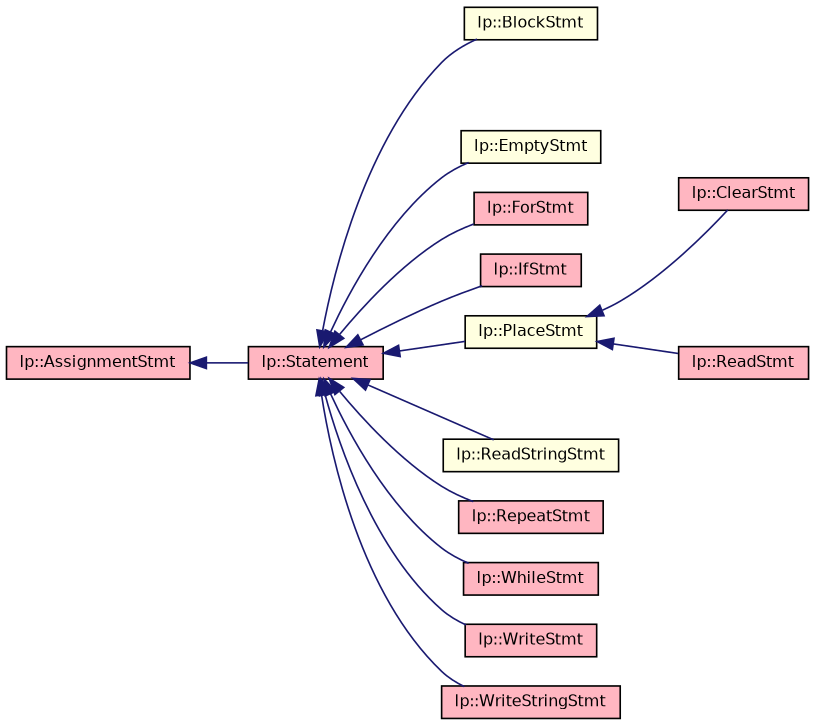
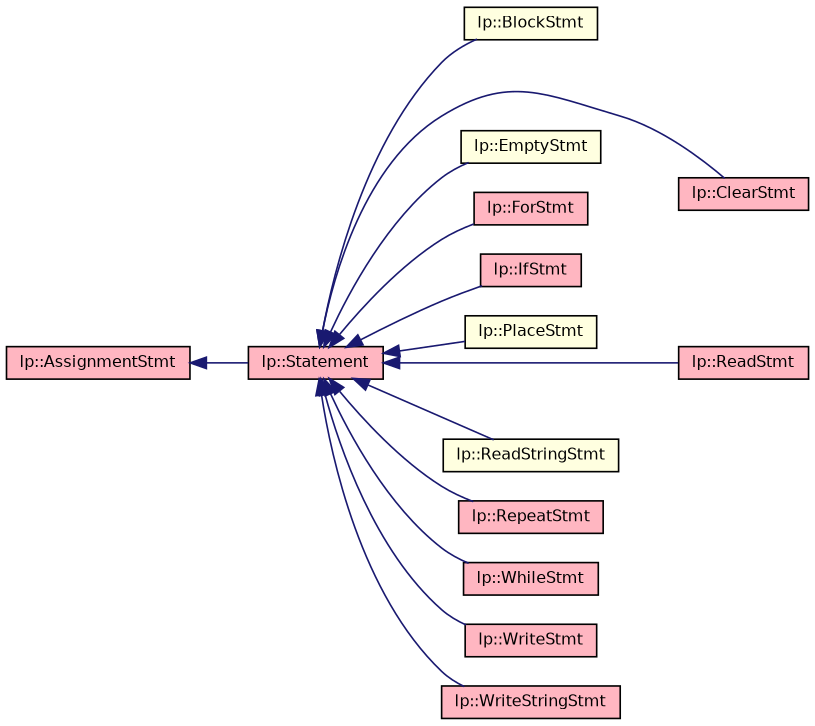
edge "lp::ClearStmt" -> "lp::PlaceStmt": now "lp::ClearStmt" -> "lp::Statement"
edge "lp::ReadStmt" -> "lp::PlaceStmt": now "lp::ReadStmt" -> "lp::Statement"
